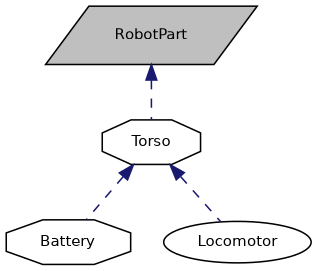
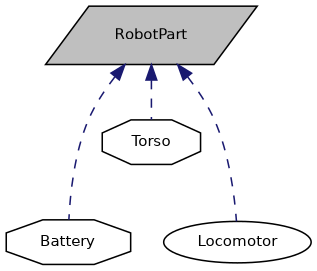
edge "Battery" -> "Torso": now "Battery" -> "RobotPart"
edge "Locomotor" -> "Torso": now "Locomotor" -> "RobotPart"
